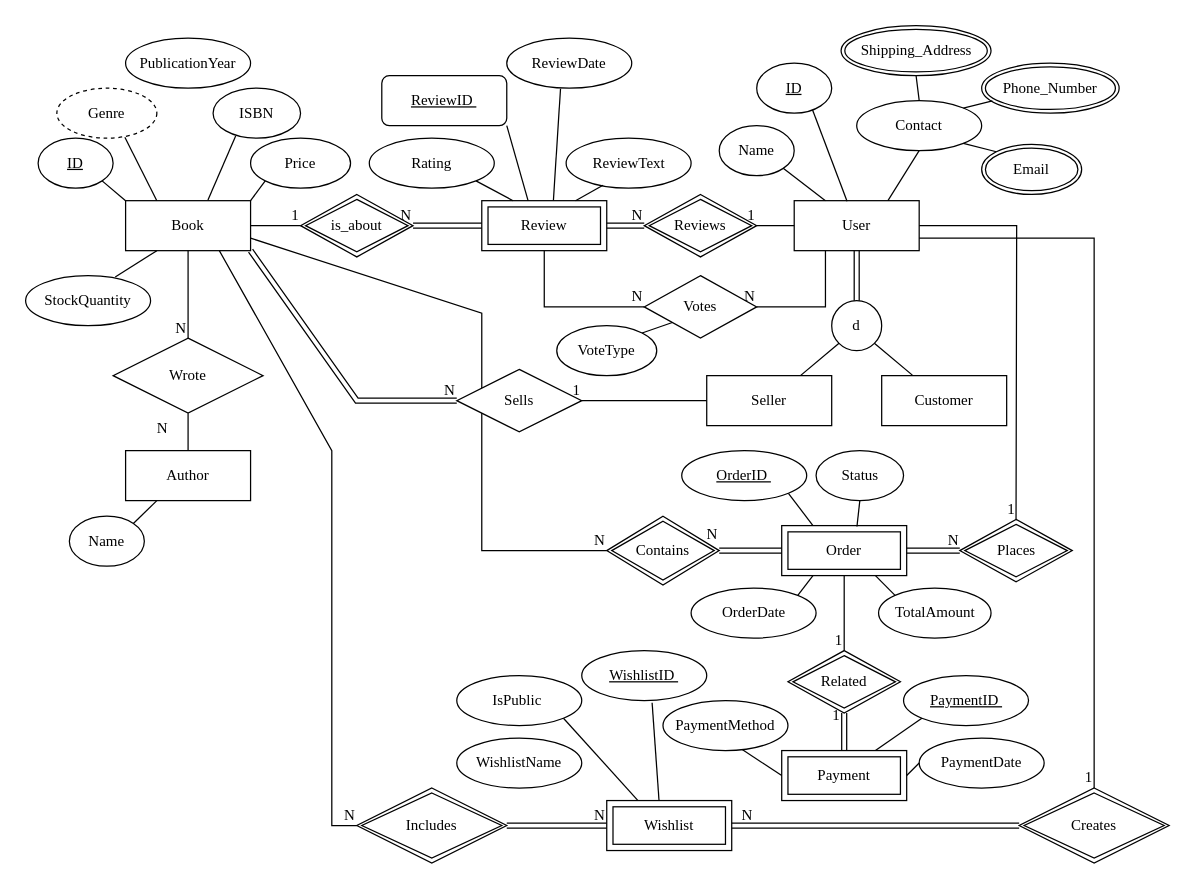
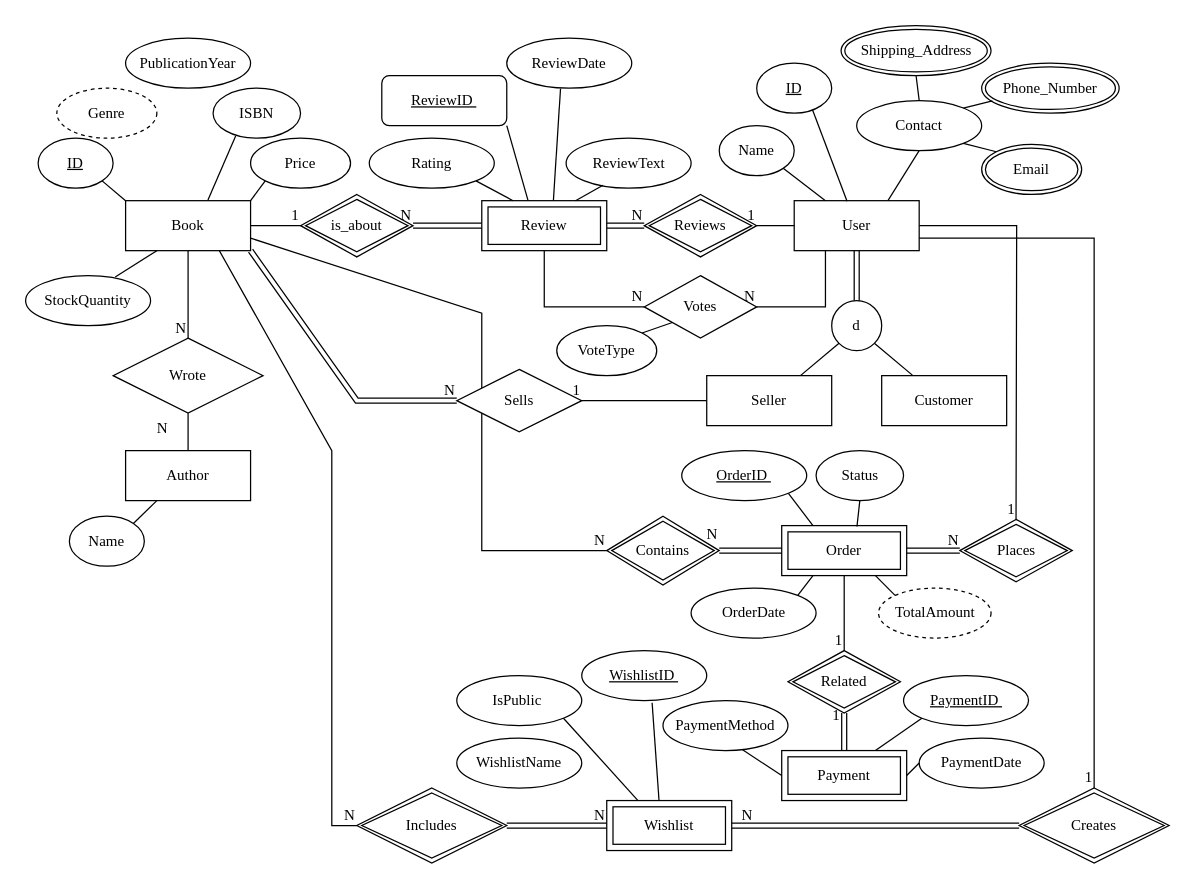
edge "Genre" -- "Book": removed
node "TotalAmount": style solid -> dashed
